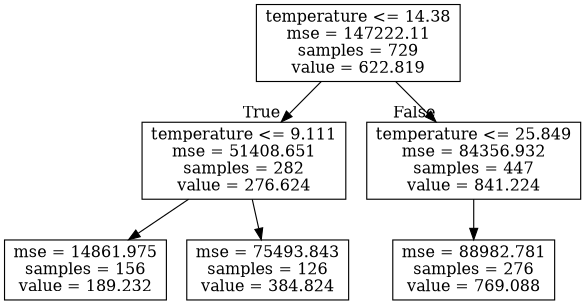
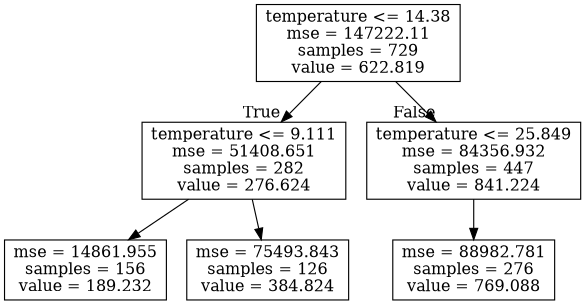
node "mse = 14861.975 samples = 156 value = 189.232": label "mse = 14861.975 samples = 156 value = 189.232" -> "mse = 14861.955 samples = 156 value = 189.232"
